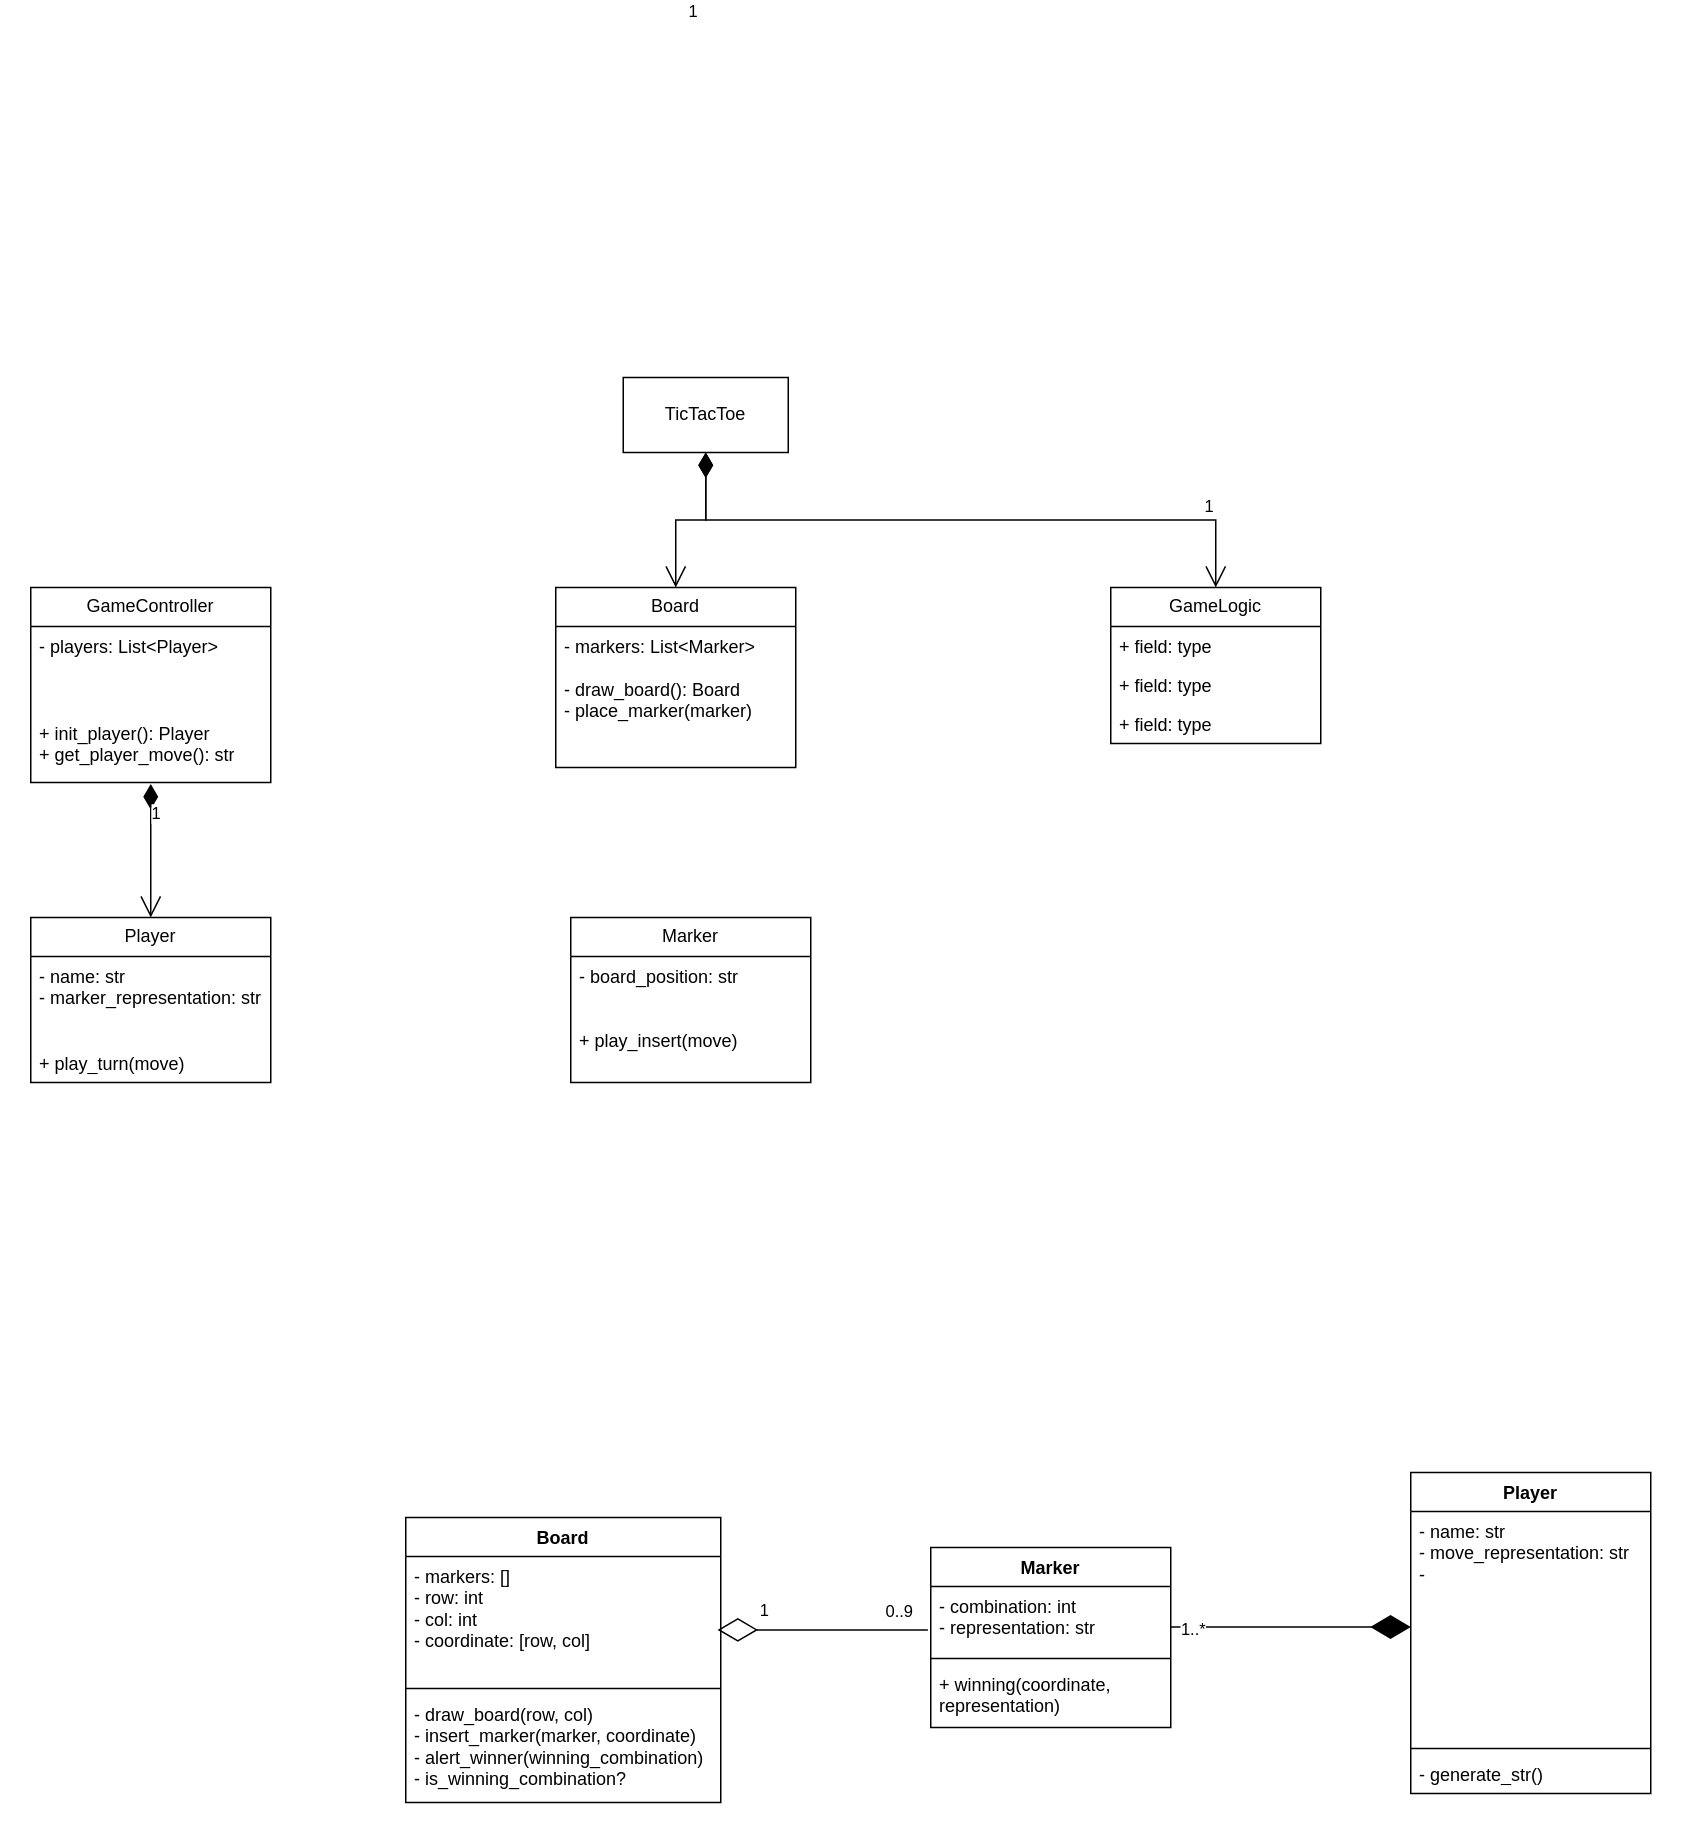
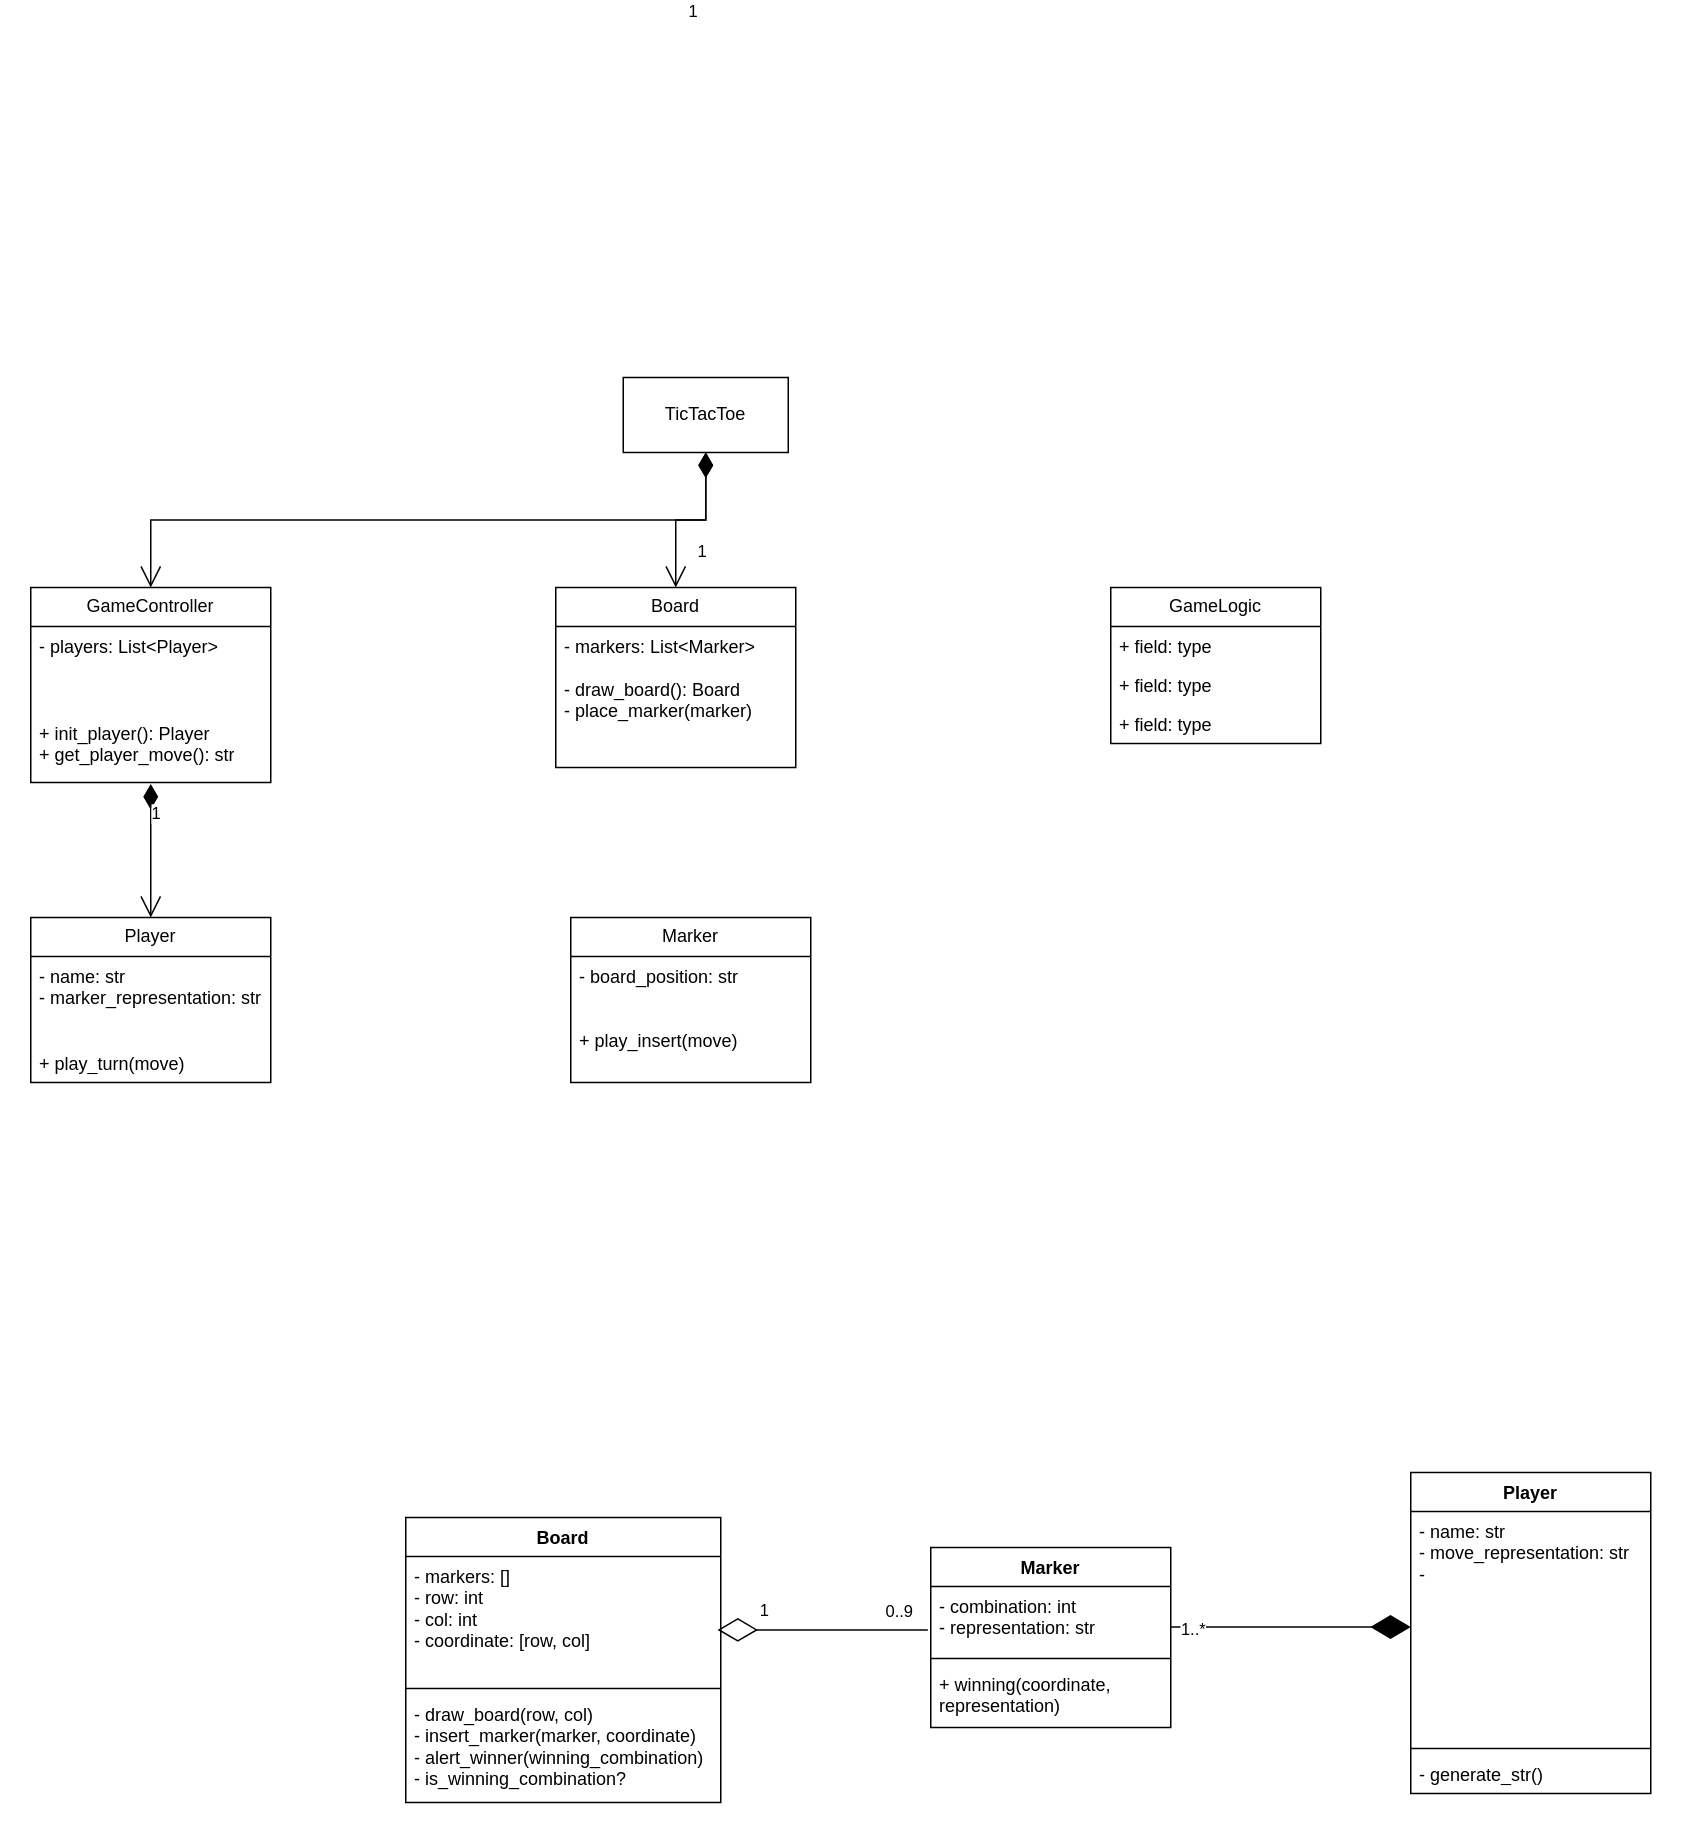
edge "TicTacToe" -- "GameController": added, label "1"
edge "TicTacToe" -- "GameLogic": removed, label "1"
